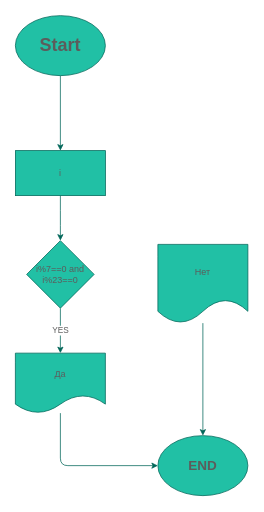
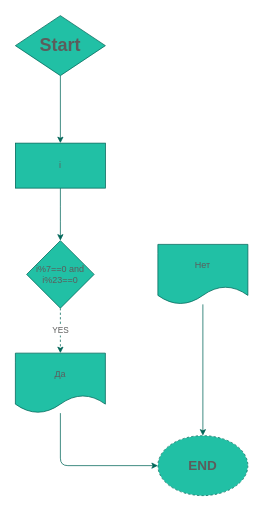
node "Start": shape ellipse -> diamond
node "i": moved (60, 173) -> (60, 165)
node "Нет": size 90x79 -> 90x60
edge "i%7==0 and i%23==0" -> "Да": style solid -> dashed
node "END": style solid -> dashed
